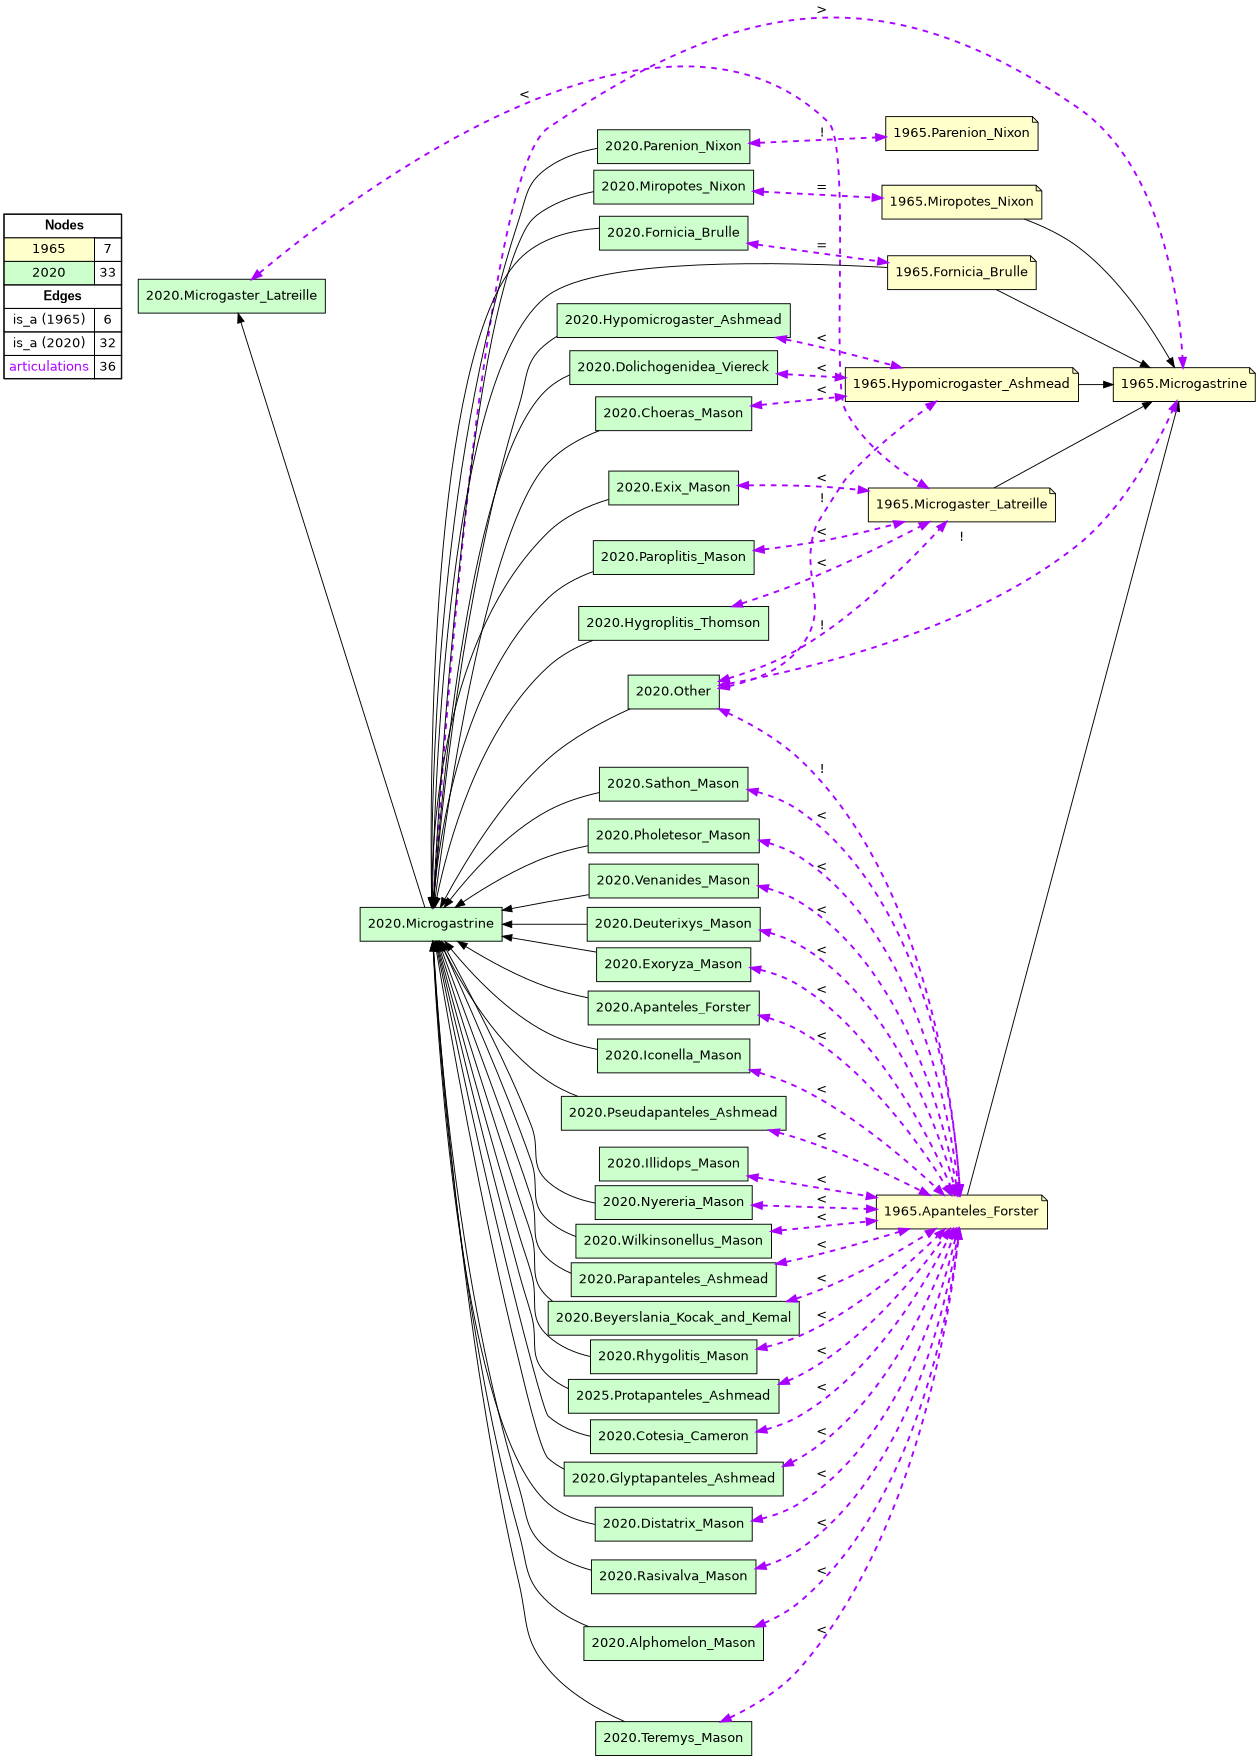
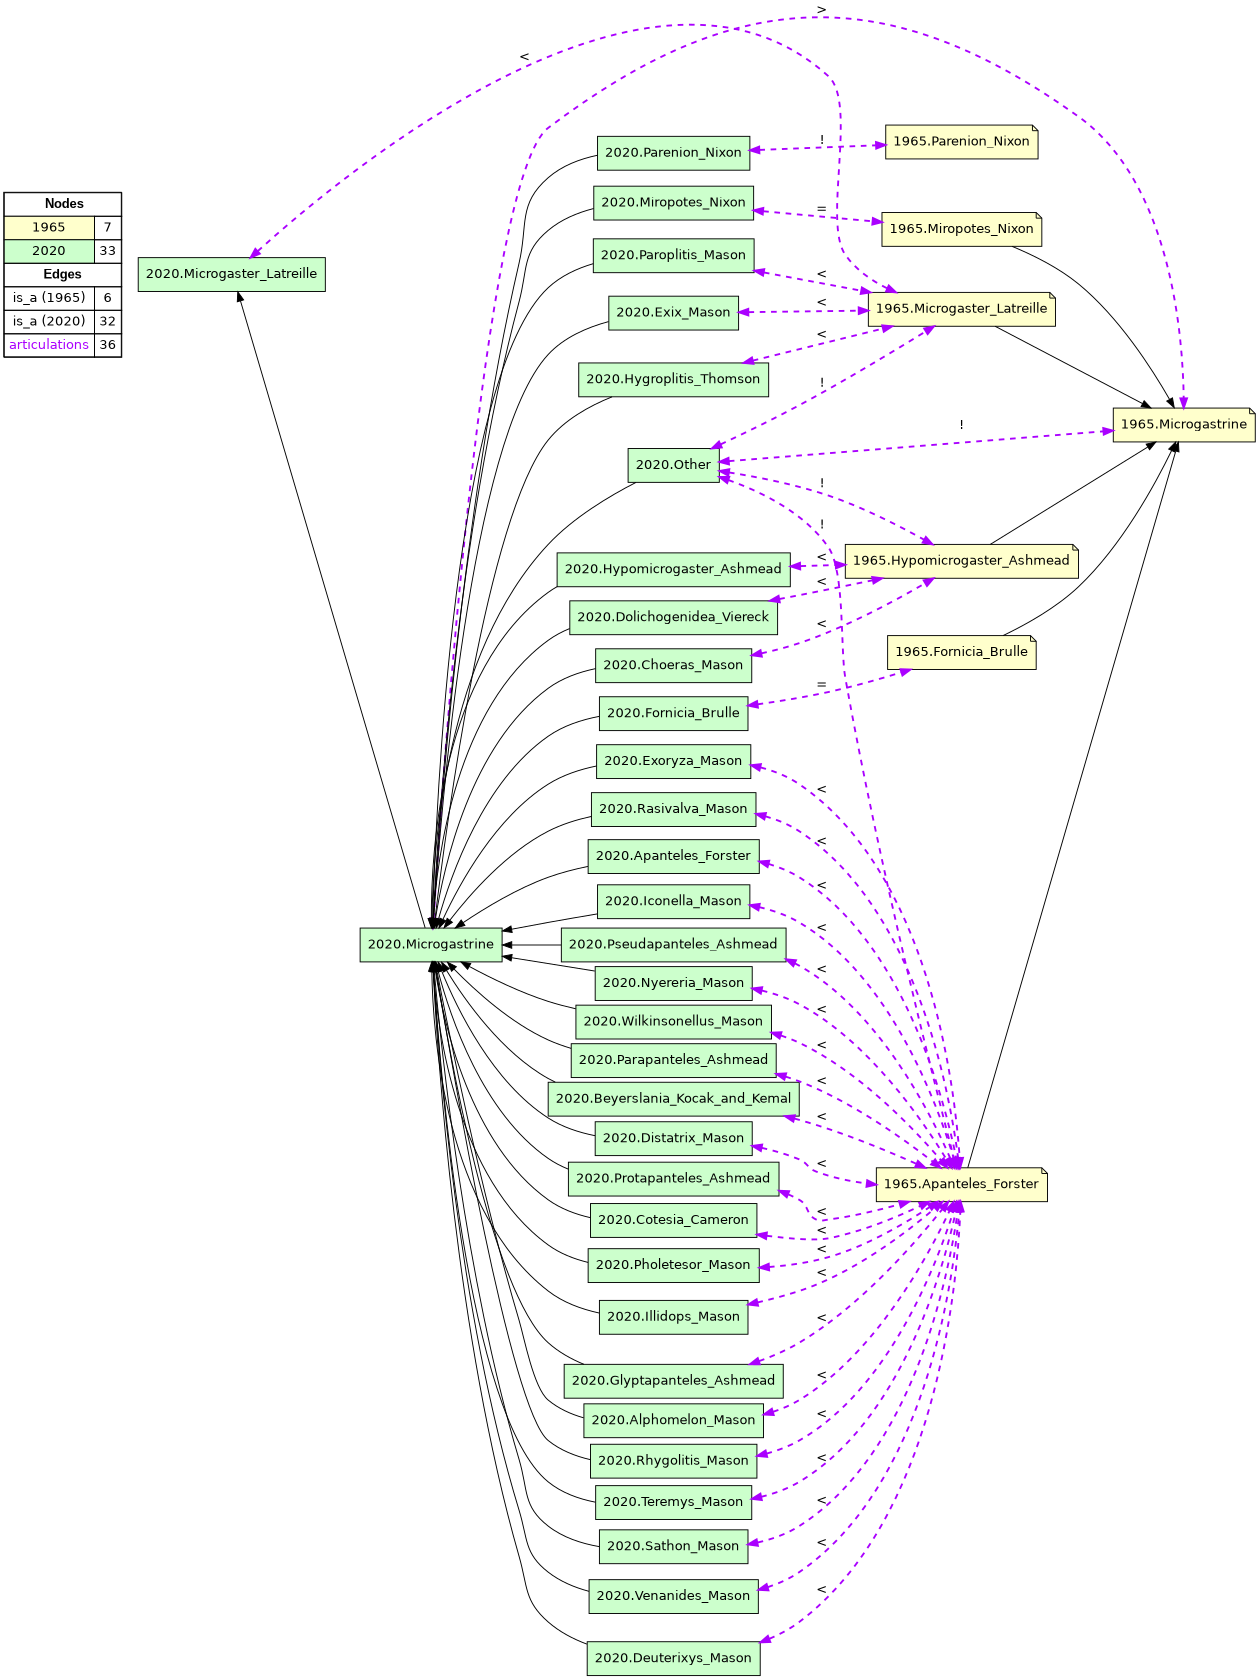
edge "1965.Fornicia_Brulle" -> "2020.Microgastrine": now "2020.Illidops_Mason" -> "2020.Microgastrine"
node "2025.Protapanteles_Ashmead": label "2025.Protapanteles_Ashmead" -> "2020.Protapanteles_Ashmead"
